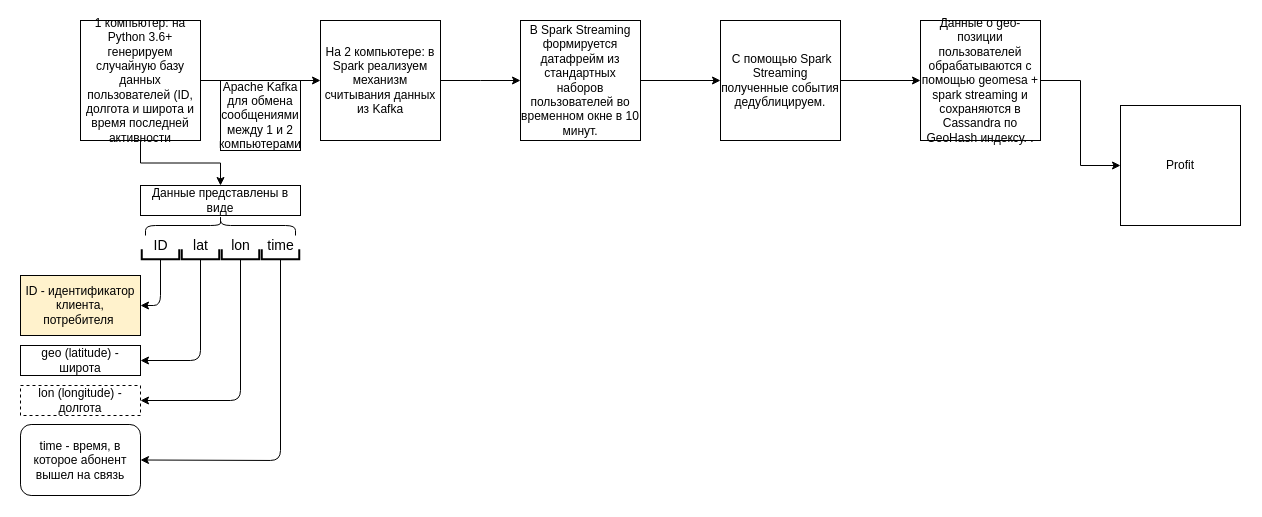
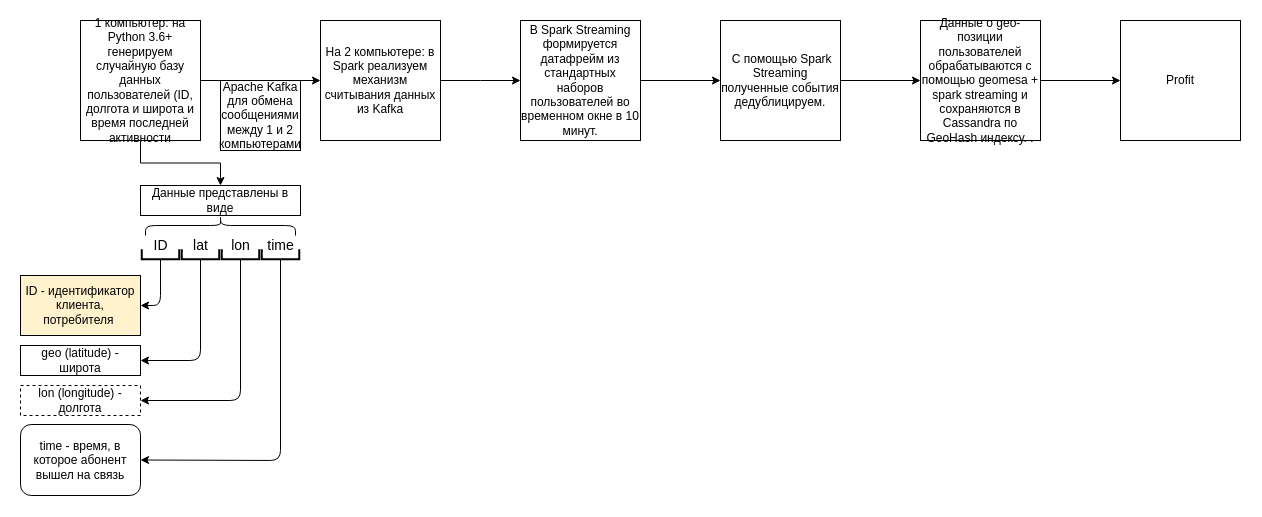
node "Profit": moved (1181, 166) -> (1181, 81)
